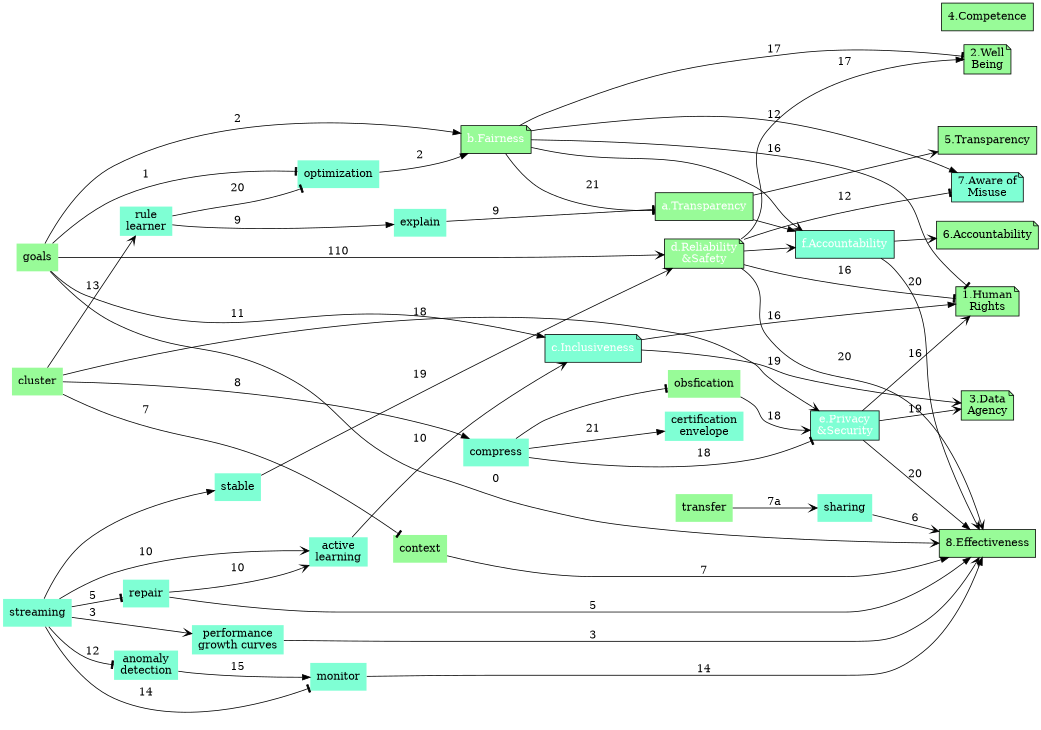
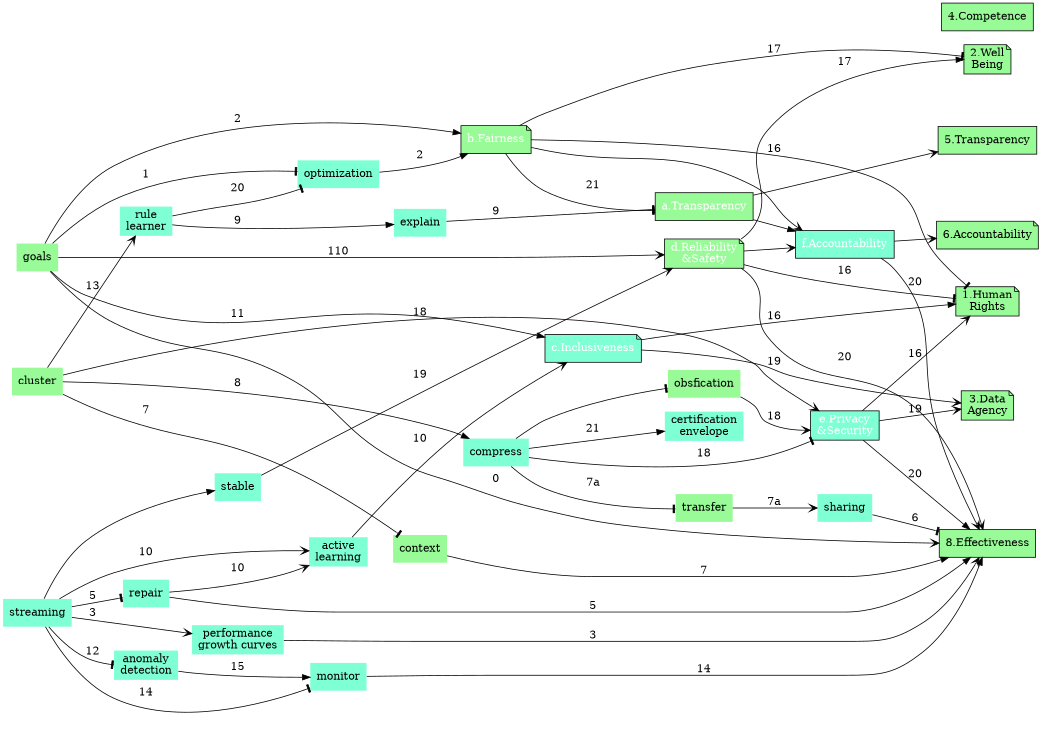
node "7.Aware of Misuse": removed
edge "compress" -> "transfer": added, label "7a"
edge "sharing" -> "8.Effectiveness": arrowhead vee -> tee
